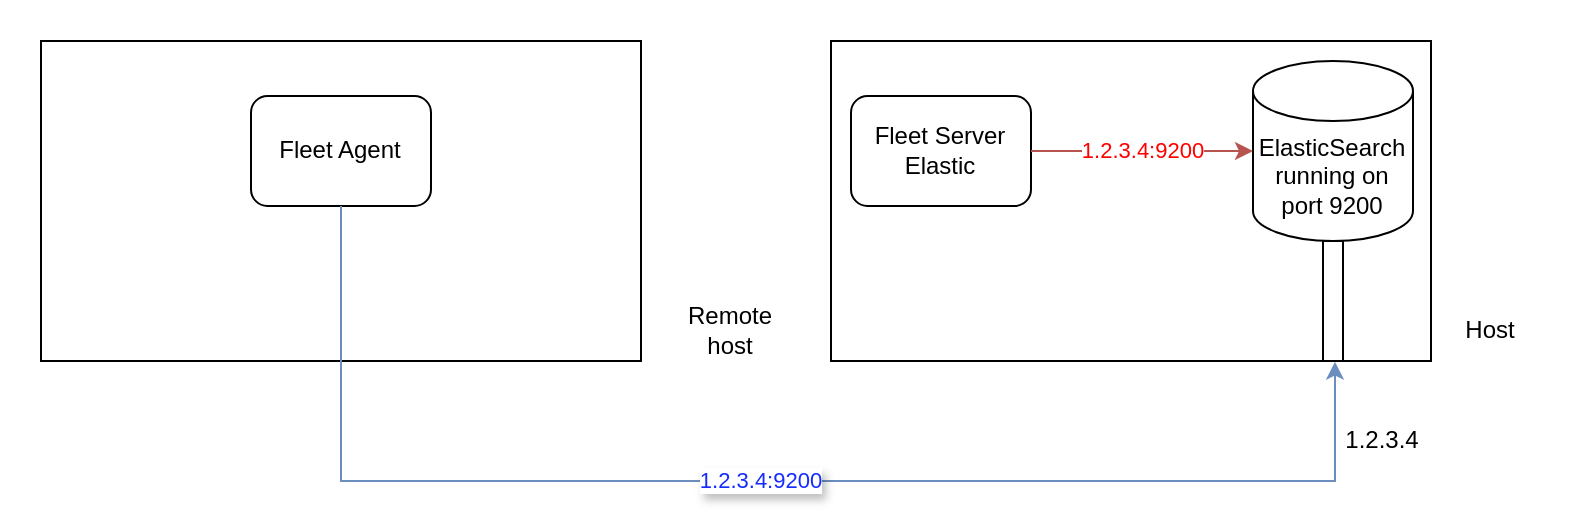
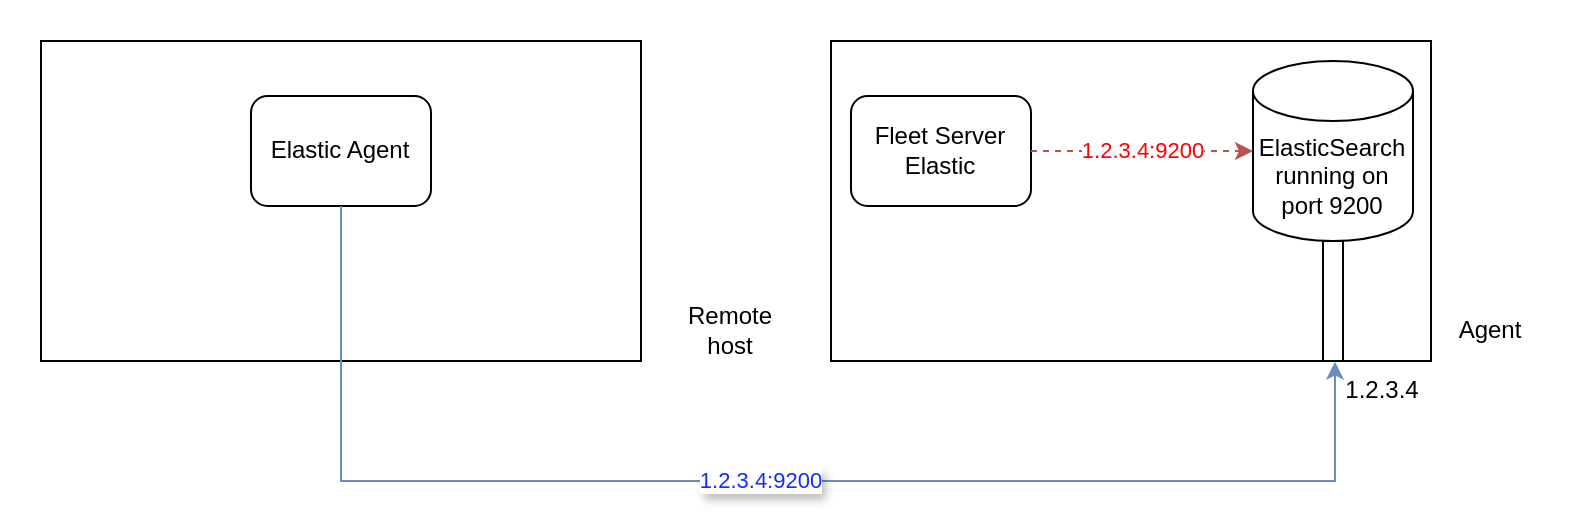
node "Fleet Agent": label "Fleet Agent" -> "Elastic Agent"
edge "Fleet Server Elastic" -> "ElasticSearch running on port 9200": style solid -> dashed
node "Host": label "Host" -> "Agent"
node "1.2.3.4": moved (1383, 441) -> (1383, 391)
